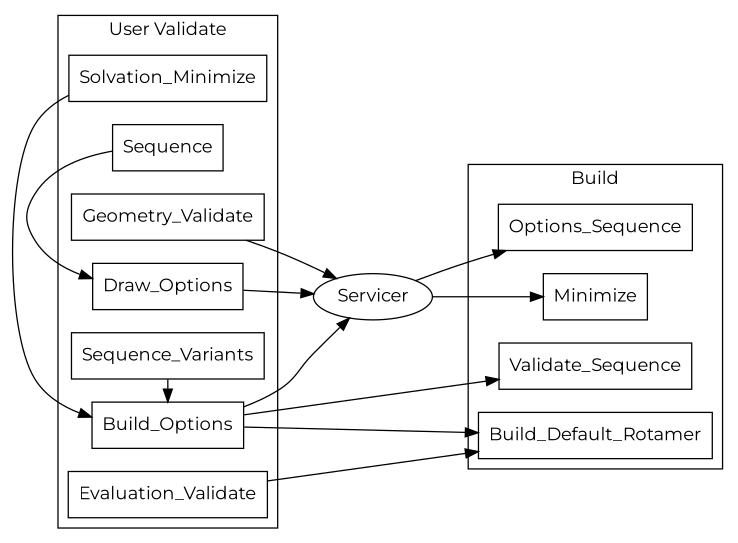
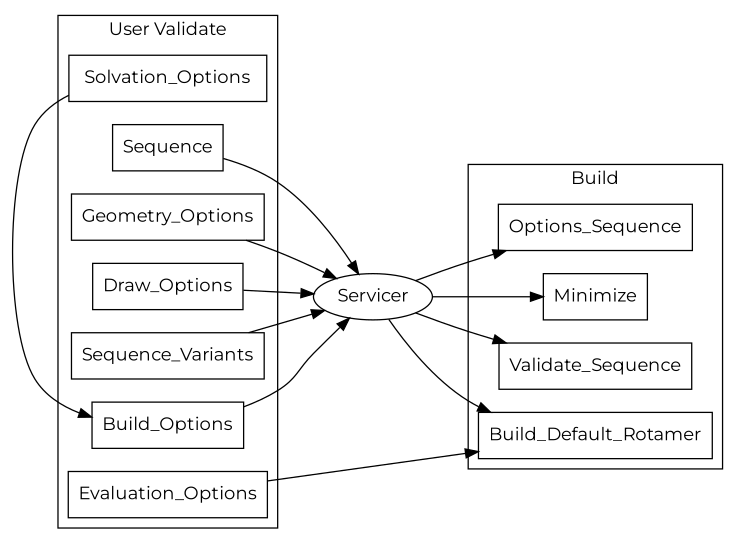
node "Solvation_Minimize": label "Solvation_Minimize" -> "Solvation_Options"
node "Geometry_Validate": label "Geometry_Validate" -> "Geometry_Options"
edge "Sequence" -> "Draw_Options": now "Sequence" -> "Servicer"
edge "Sequence_Variants" -> "Build_Options": now "Sequence_Variants" -> "Servicer"
edge "Build_Options" -> "Validate_Sequence": now "Servicer" -> "Validate_Sequence"
edge "Build_Options" -> "Build_Default_Rotamer": now "Servicer" -> "Build_Default_Rotamer"
node "Evaluation_Validate": label "Evaluation_Validate" -> "Evaluation_Options"
